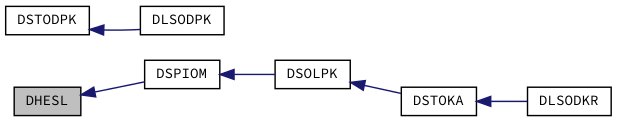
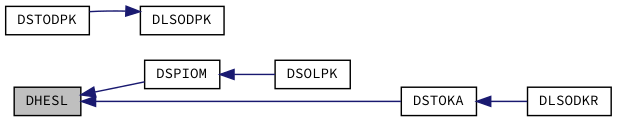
edge "DLSODPK" -> "DSTODPK": reversed
edge "DSTOKA" -> "DSOLPK": now "DSTOKA" -> "DHESL"
